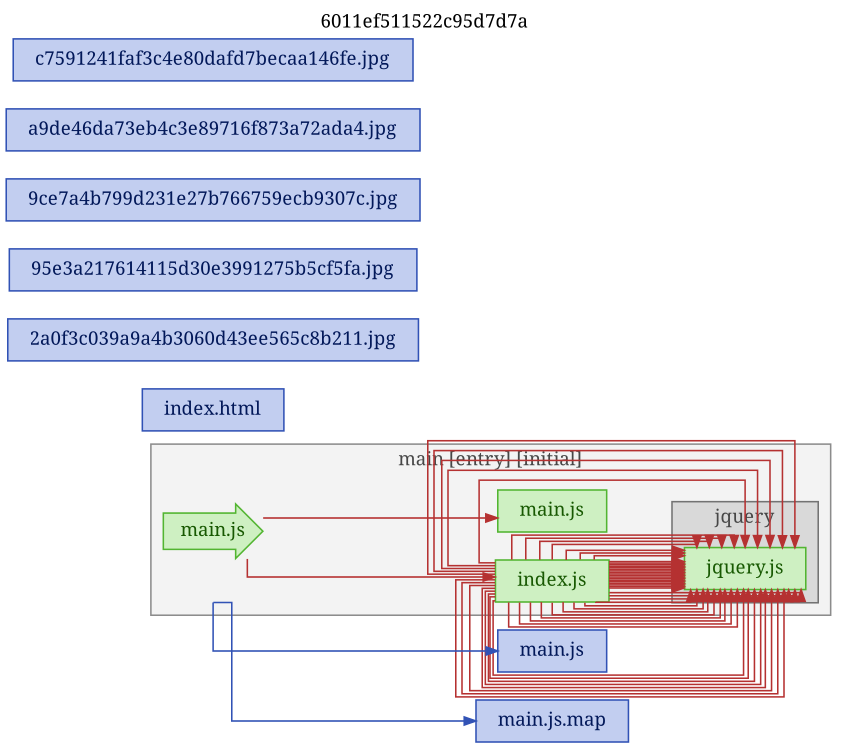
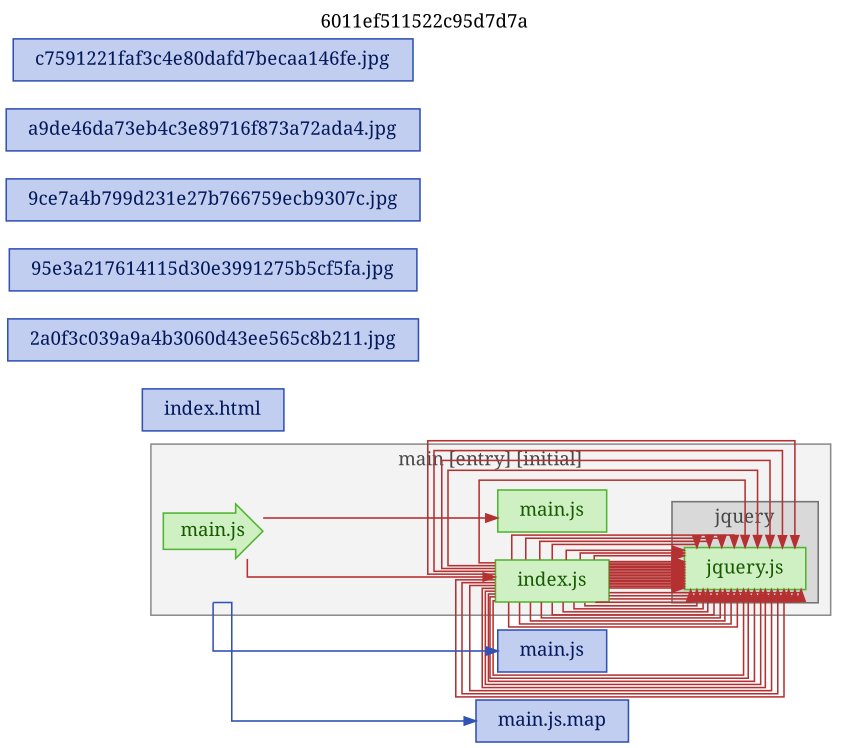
node "c7591241faf3c4e80dafd7becaa146fe.jpg": label "c7591241faf3c4e80dafd7becaa146fe.jpg" -> "c7591221faf3c4e80dafd7becaa146fe.jpg"
